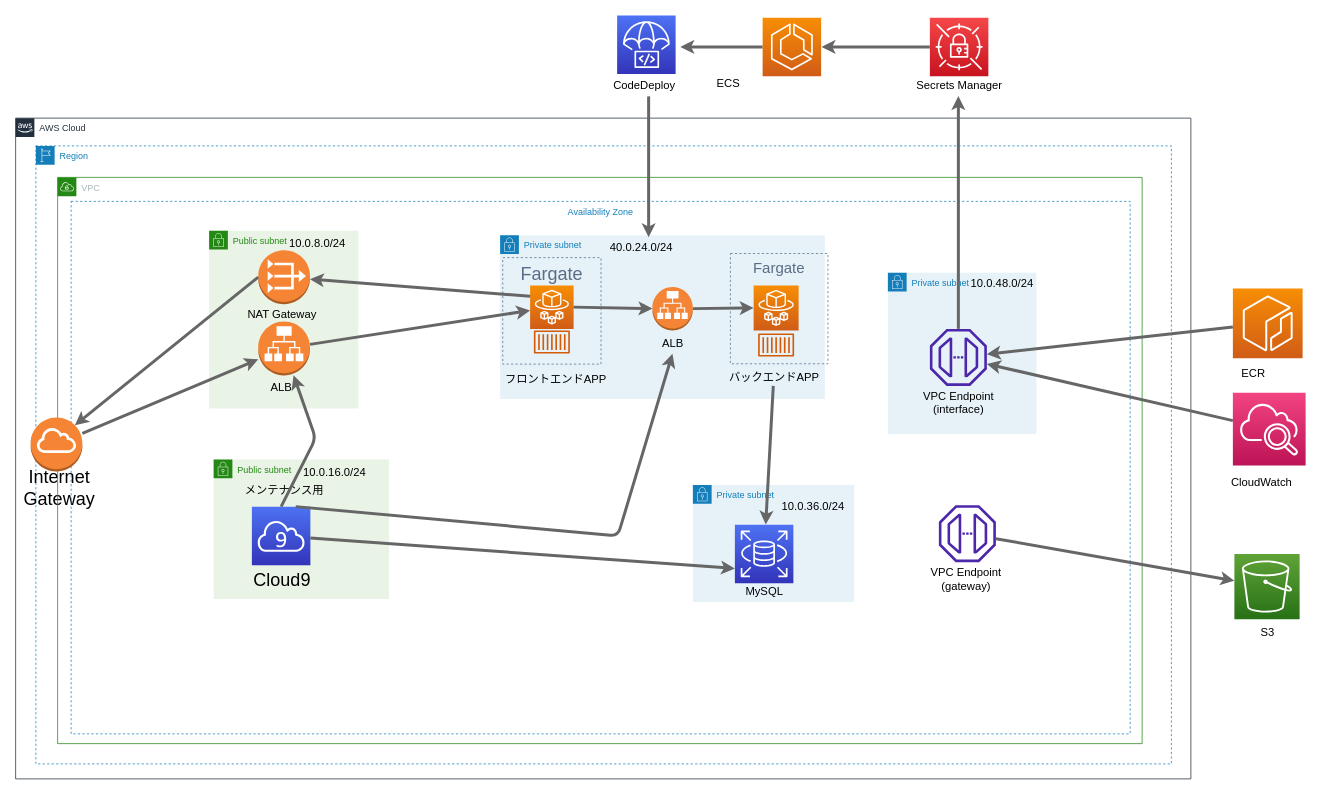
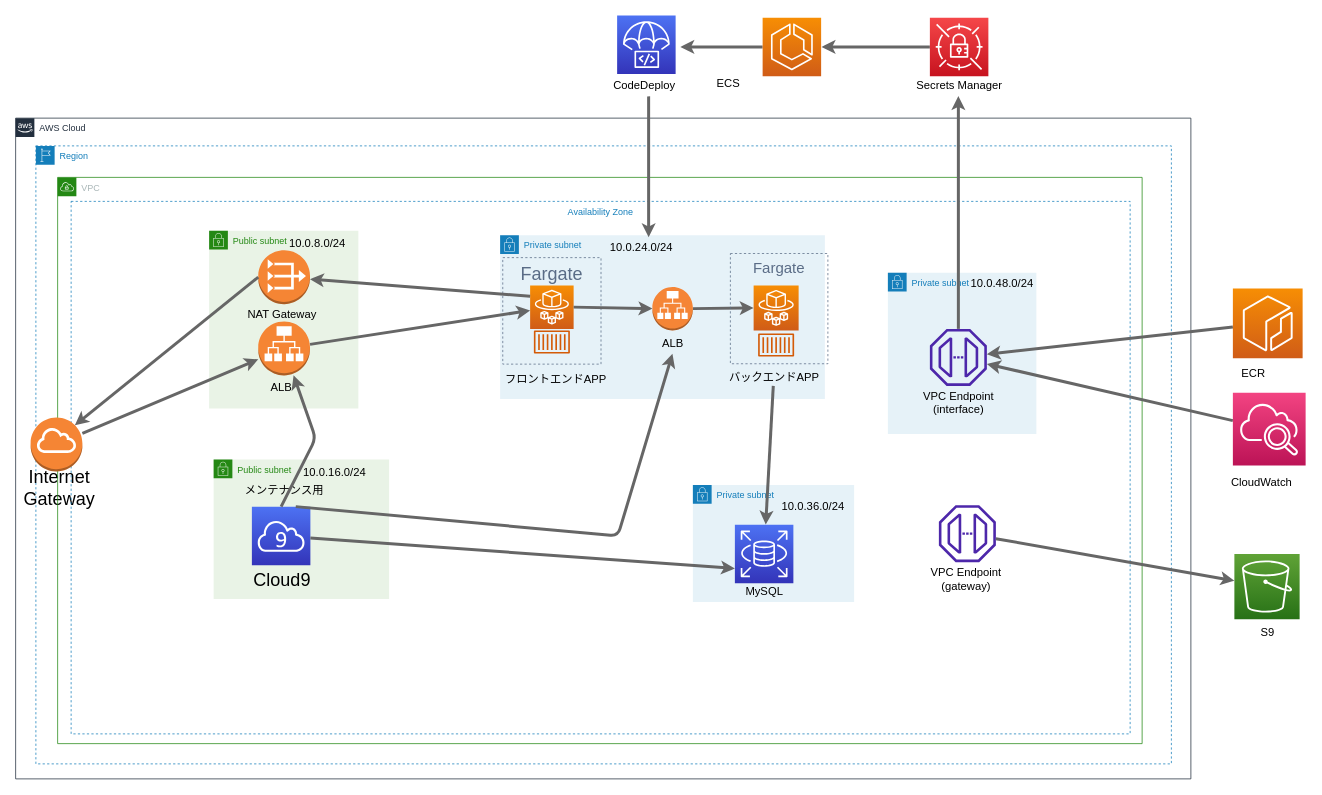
node "40.0.24.0/24": label "40.0.24.0/24" -> "10.0.24.0/24"
node "S3": label "S3" -> "S9"
